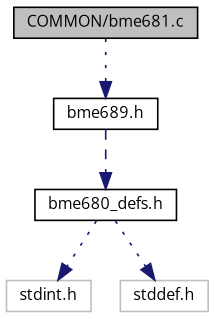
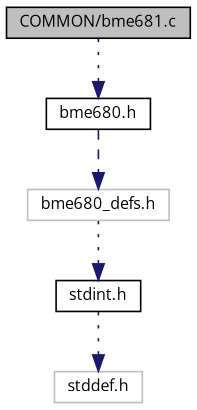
node "bme689.h": label "bme689.h" -> "bme680.h"
node "bme680_defs.h": color black -> grey75
edge "bme680_defs.h" -> "stddef.h": now "stdint.h" -> "stddef.h"
node "stdint.h": color grey75 -> black
